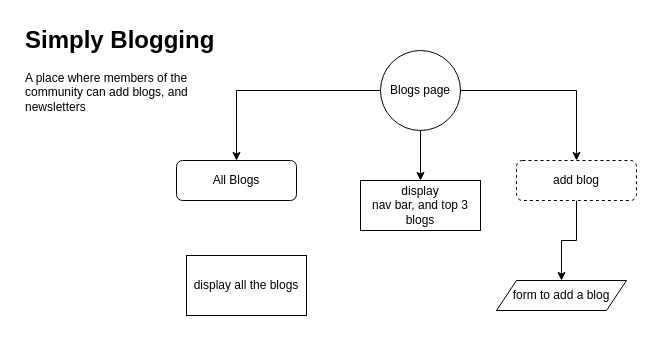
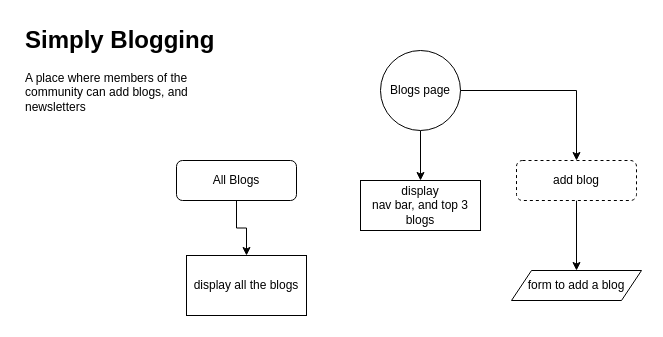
edge "Blogs page" -> "All Blogs": removed
edge "All Blogs" -> "display all the blogs": added
node "form to add a blog": moved (562, 296) -> (577, 286)
